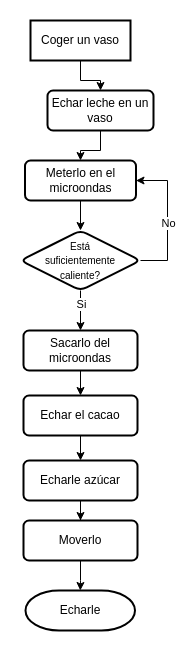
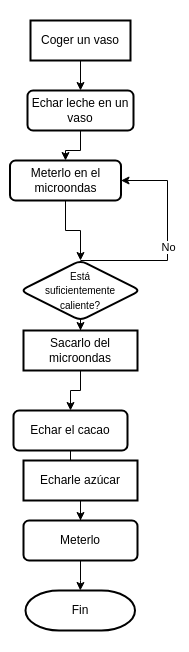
node "Echar leche en un vaso": moved (101, 111) -> (81, 111)
node "Meterlo en el microondas": moved (81, 181) -> (66, 181)
node "Está suficientemente caliente?": moved (81, 261) -> (81, 291)
node "Sacarlo del microondas": shape rounded rectangle -> rectangle
node "Echar el cacao": moved (81, 416) -> (71, 431)
node "Echarle azúcar": shape rounded rectangle -> rectangle
node "Moverlo": label "Moverlo" -> "Meterlo"
node "Echarle": label "Echarle" -> "Fin"
